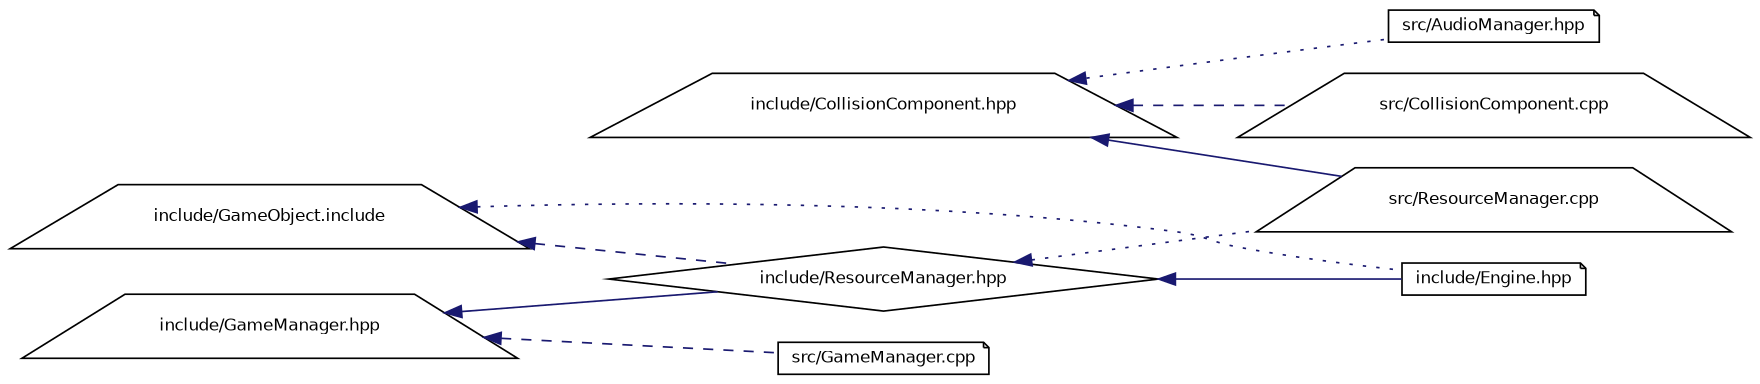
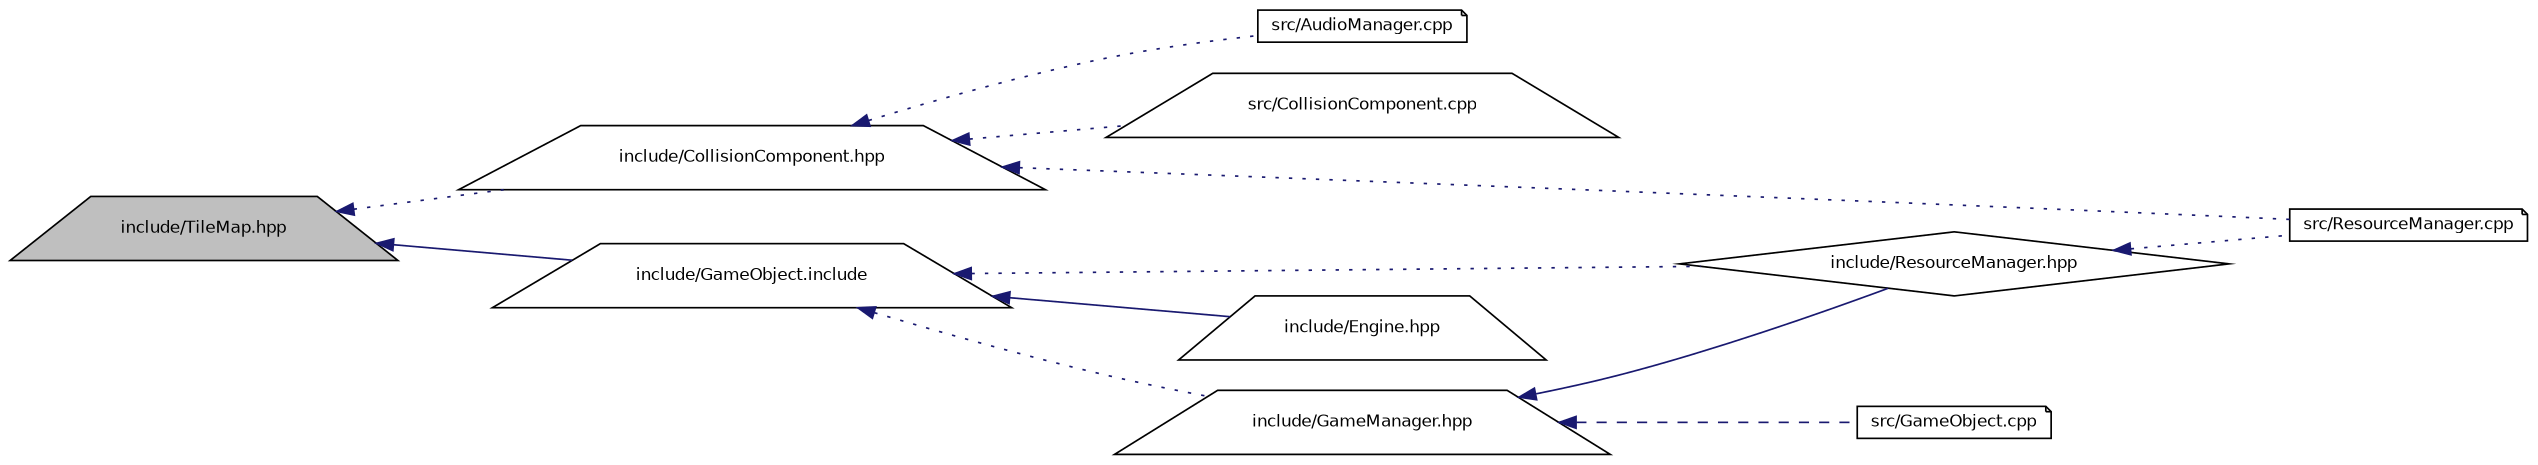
node "src/AudioManager.hpp": label "src/AudioManager.hpp" -> "src/AudioManager.cpp"
edge "src/CollisionComponent.cpp" -> "include/CollisionComponent.hpp": style dashed -> dotted
edge "src/ResourceManager.cpp" -> "include/CollisionComponent.hpp": style solid -> dotted
node "src/ResourceManager.cpp": shape trapezium -> note
edge "include/Engine.hpp" -> "include/GameObject.include": style dotted -> solid
node "include/TileMap.hpp": added
edge "include/ResourceManager.hpp" -> "include/GameObject.include": style dashed -> dotted
edge "include/Engine.hpp" -> "include/ResourceManager.hpp": removed
node "include/Engine.hpp": shape note -> trapezium
node "src/GameManager.cpp": label "src/GameManager.cpp" -> "src/GameObject.cpp"
edge "include/GameManager.hpp" -> "include/GameObject.include": added
